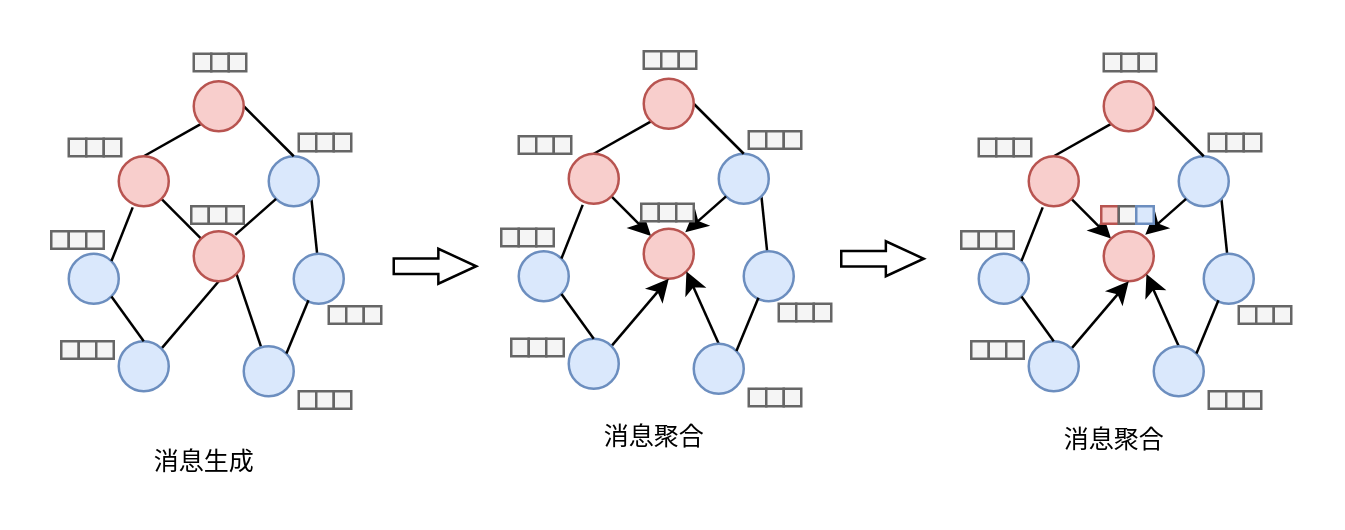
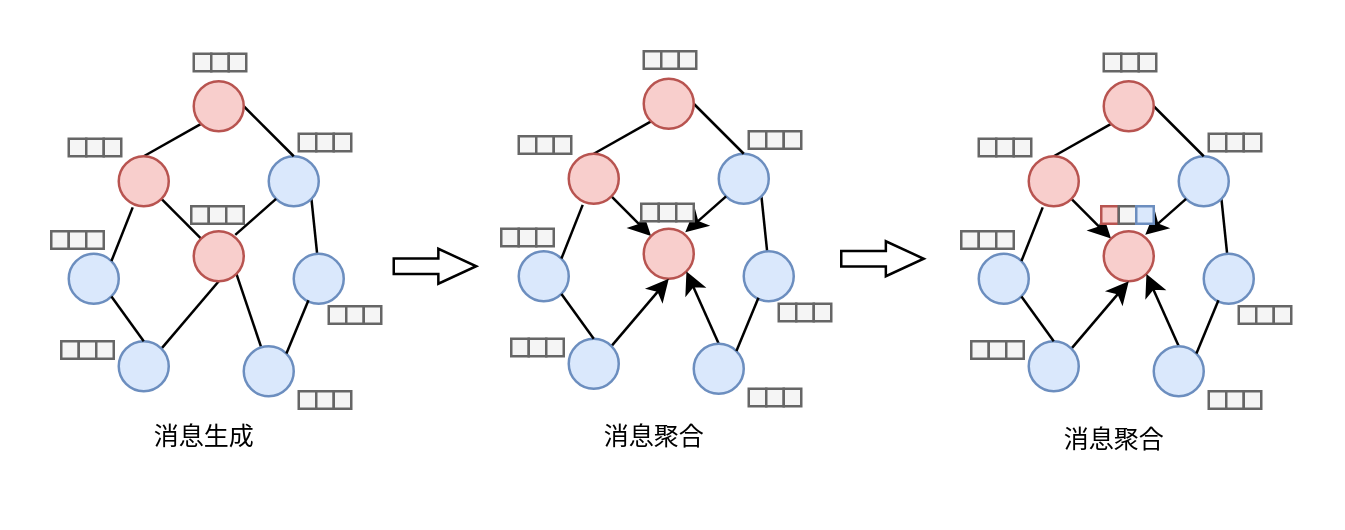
node "消息生成": moved (204, 461) -> (204, 436)
